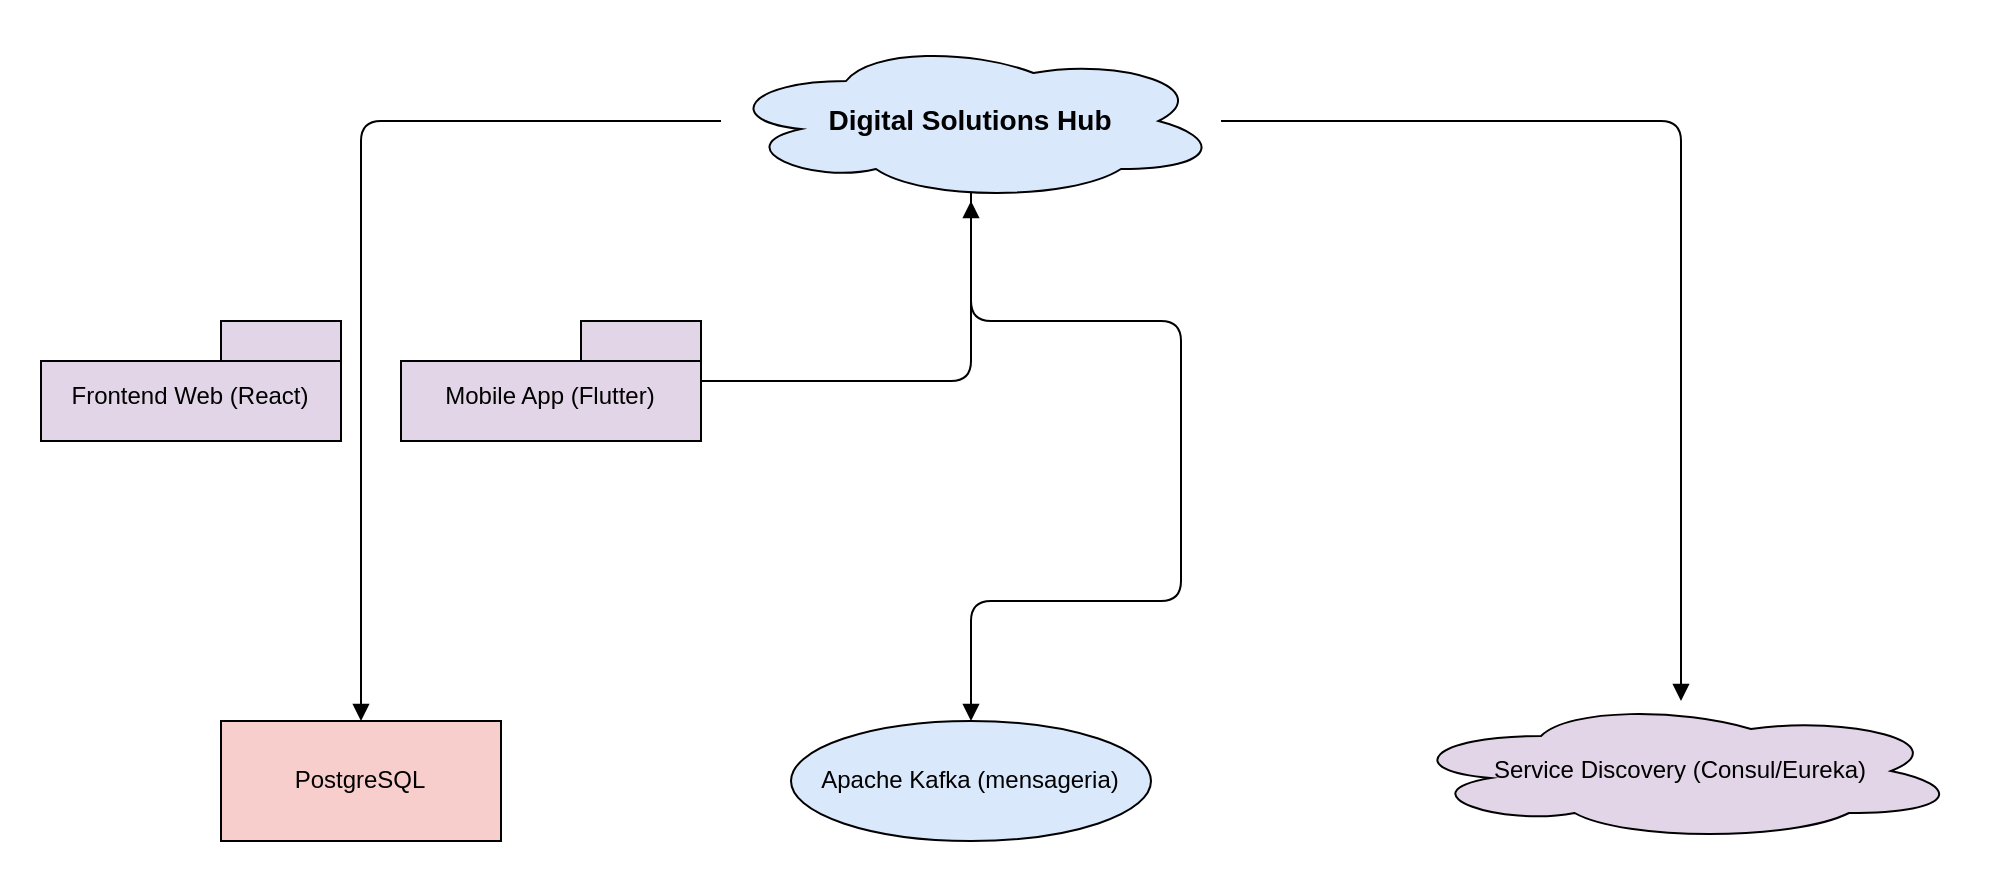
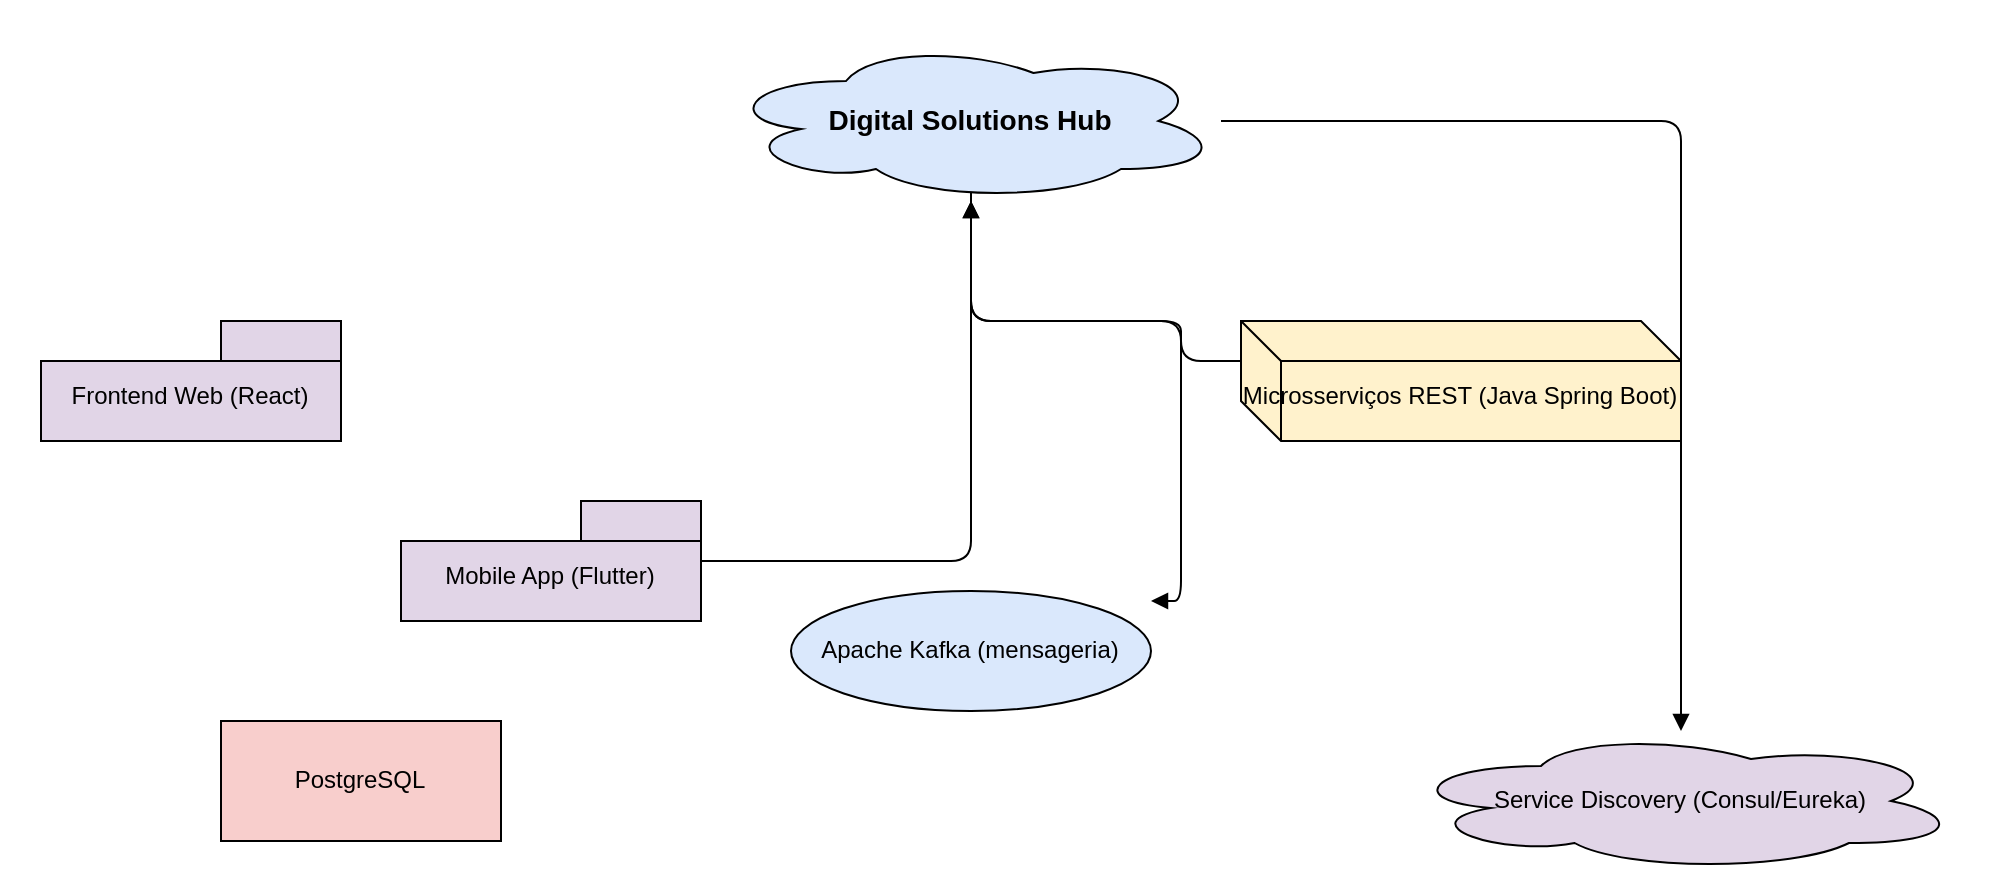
edge "Digital Solutions Hub" -> "PostgreSQL": removed
edge "Microsserviços REST (Java Spring Boot)" -> "Digital Solutions Hub": added
node "Mobile App (Flutter)": moved (551, 381) -> (551, 561)
node "Microsserviços REST (Java Spring Boot)": added
node "Service Discovery (Consul/Eureka)": moved (1681, 771) -> (1681, 801)
node "Apache Kafka (mensageria)": moved (971, 781) -> (971, 651)
